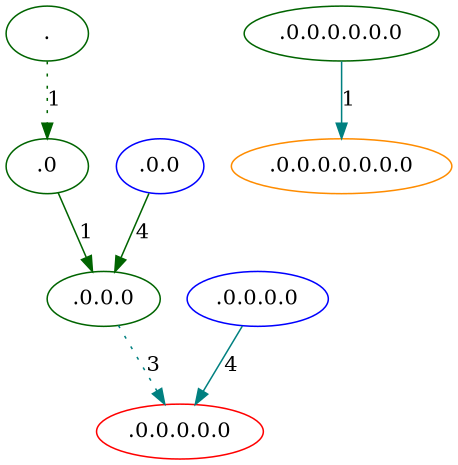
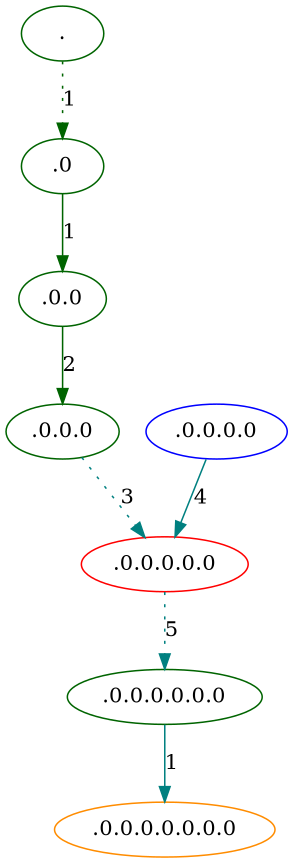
node ".0.0": color blue -> darkgreen
edge ".0" -> ".0.0.0": now ".0" -> ".0.0"
edge ".0.0" -> ".0.0.0": label "4" -> "2"
edge ".0.0.0.0.0" -> ".0.0.0.0.0.0": added, label "5"
